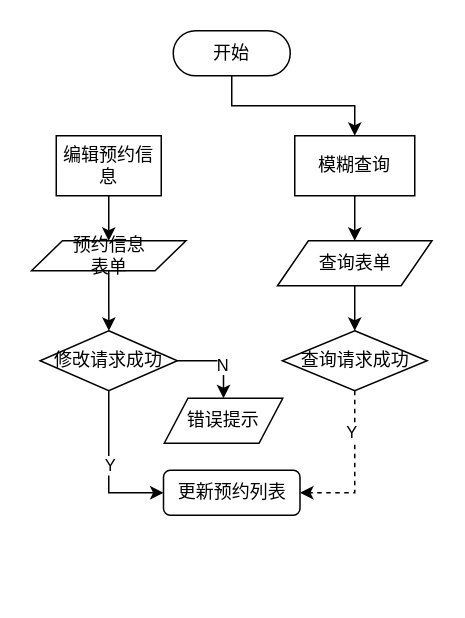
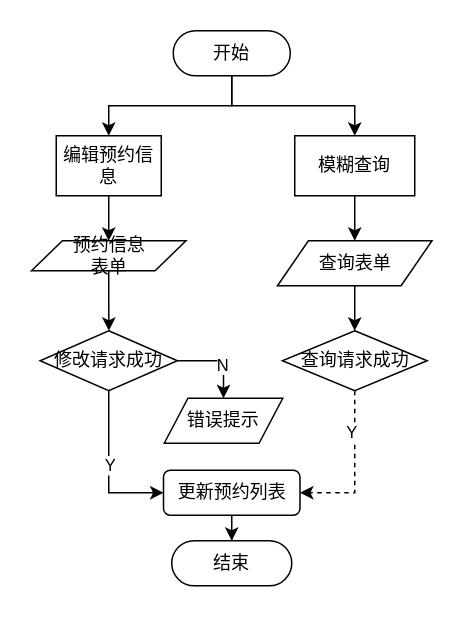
edge "开始" -> "编辑预约信息": added
edge "更新预约列表" -> "结束": added
node "结束": added
